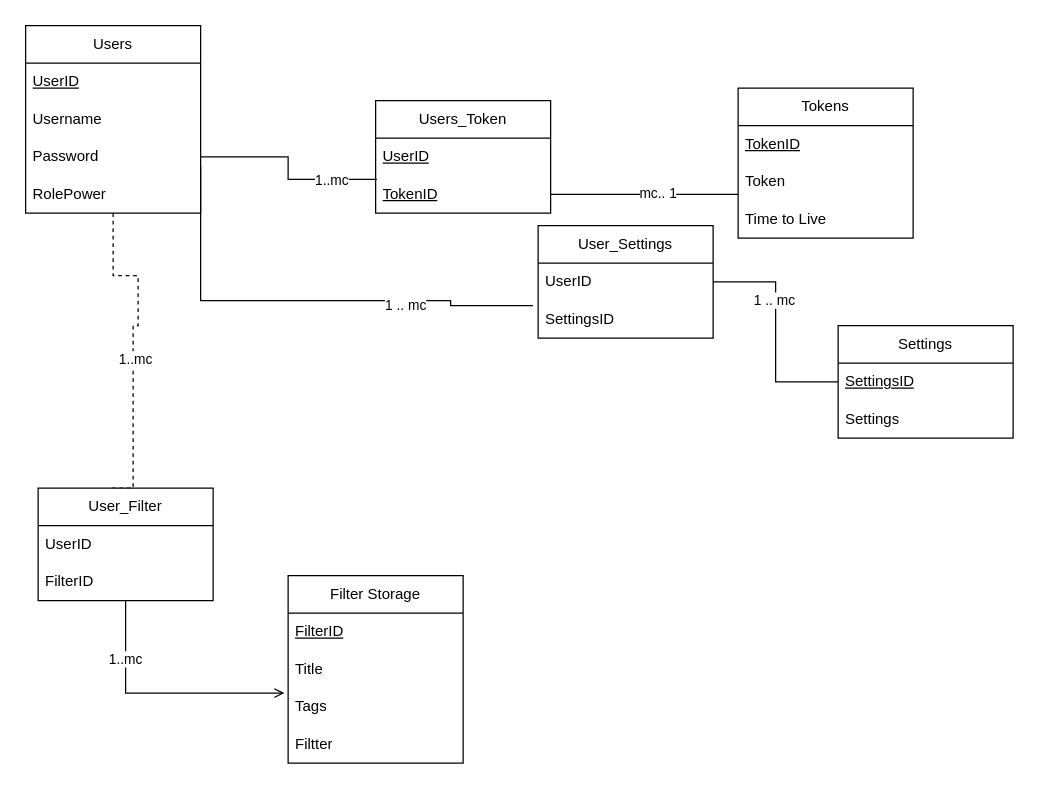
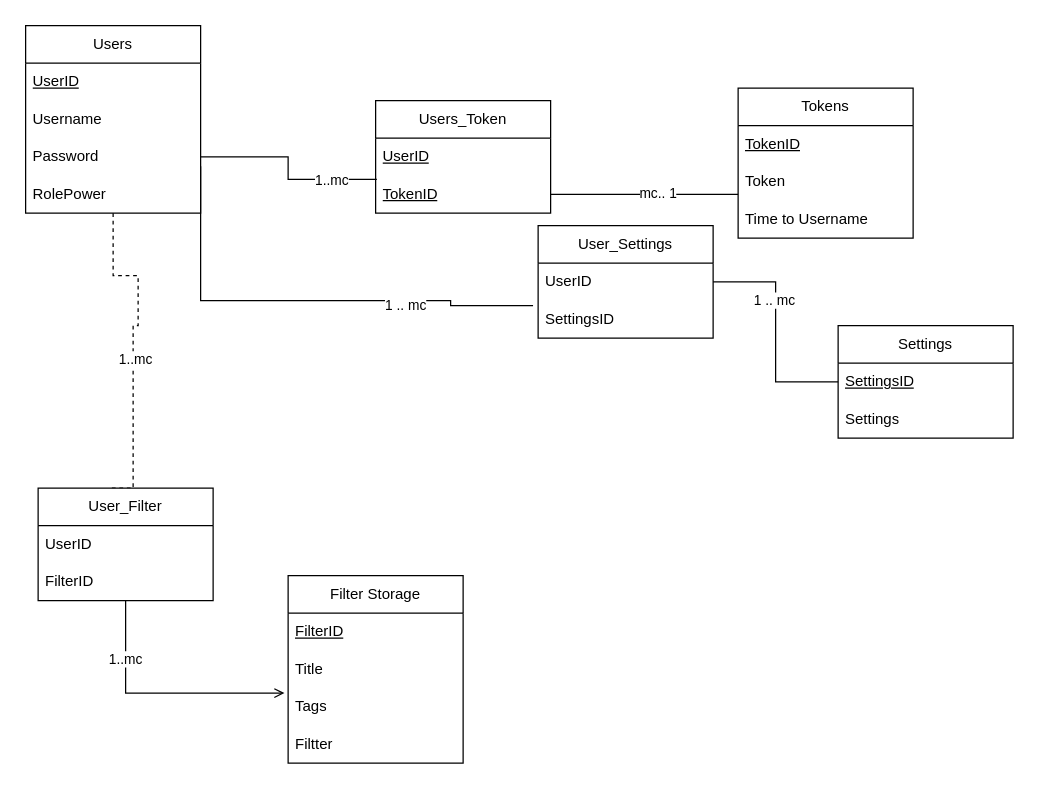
node "Time to Live": label "Time to Live" -> "Time to Username"
